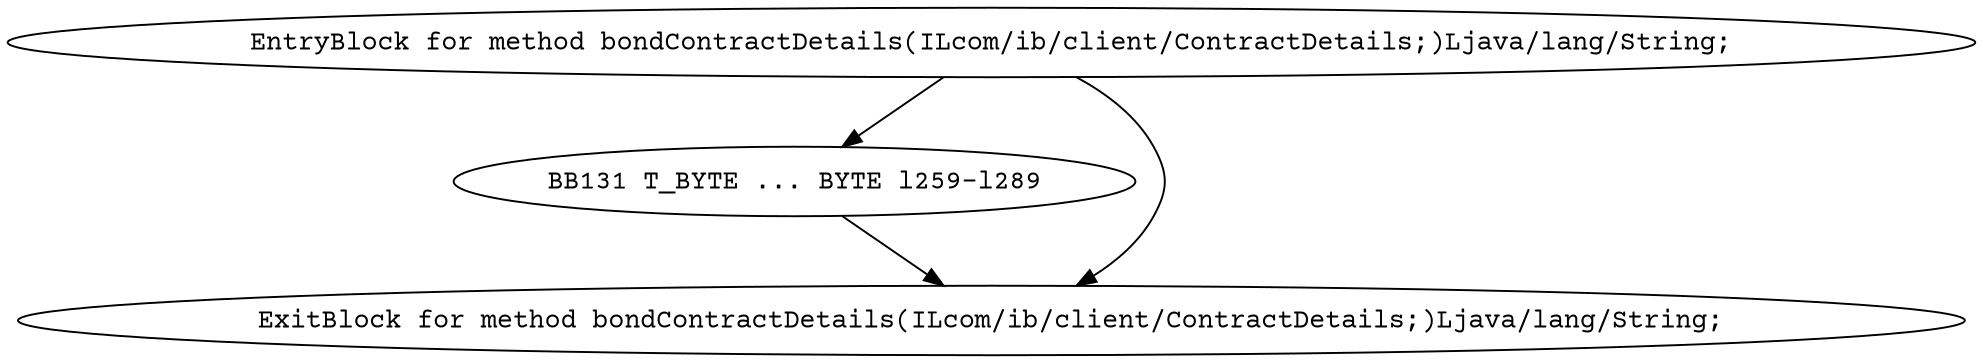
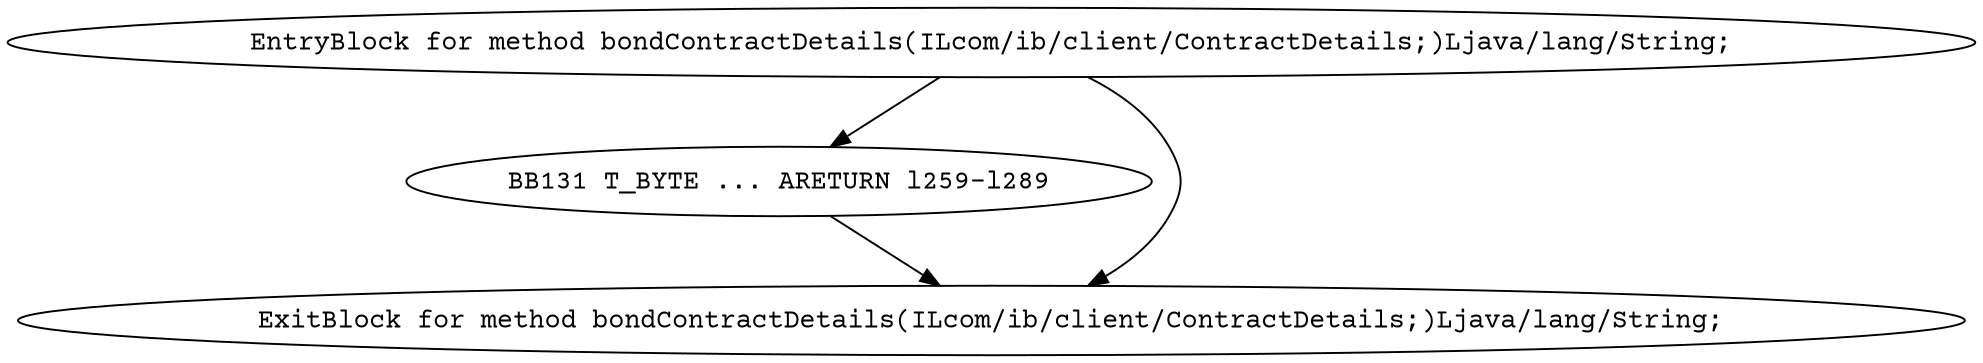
node "BB131 T_BYTE ... BYTE l259-l289": label "BB131 T_BYTE ... BYTE l259-l289" -> "BB131 T_BYTE ... ARETURN l259-l289"
